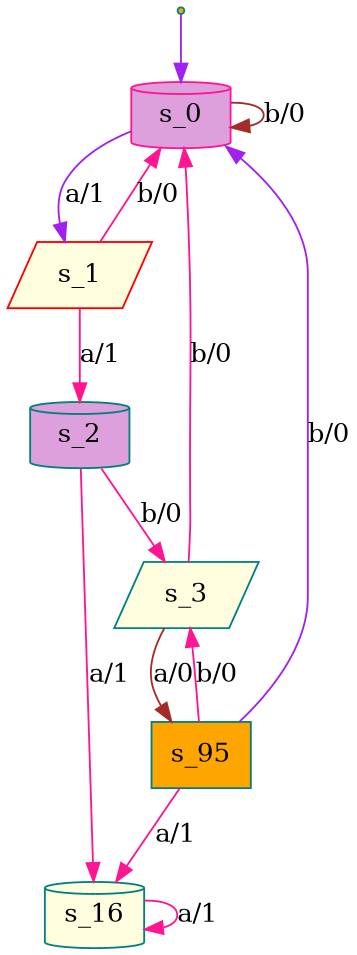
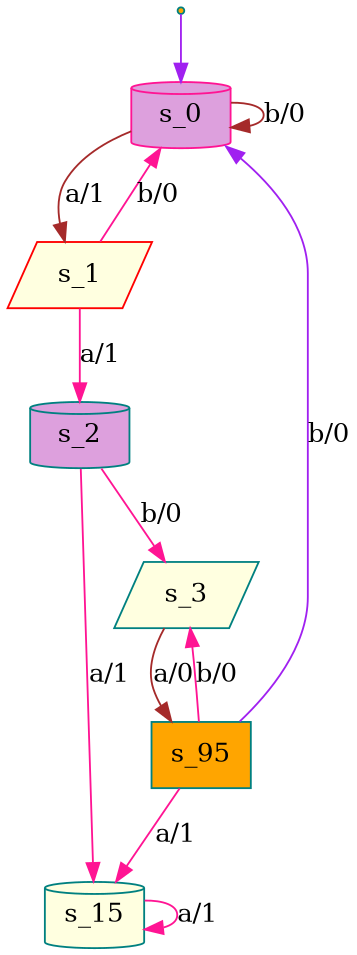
edge "s_0" -> "s_1": color purple -> brown
edge "s_3" -> "s_0": removed, label "b/0"
node "s_16": label "s_16" -> "s_15"
